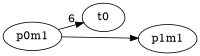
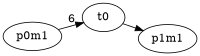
edge "p0m1" -> "p1m1": now "t0" -> "p1m1"
